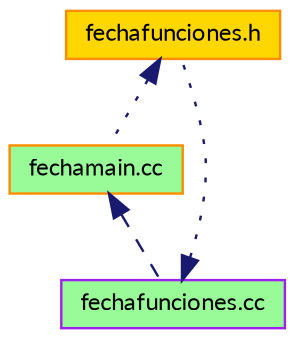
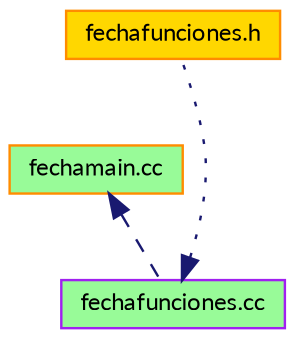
edge "fechamain.cc" -> "fechafunciones.h": removed
